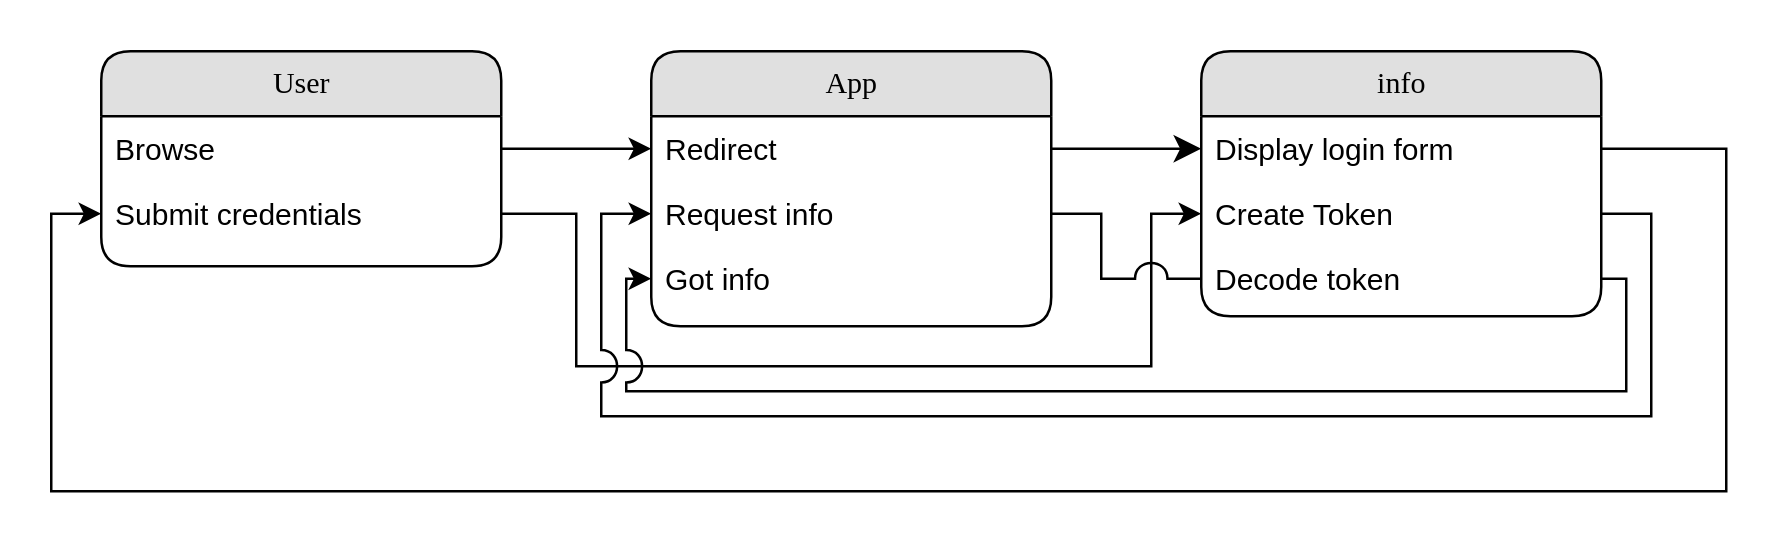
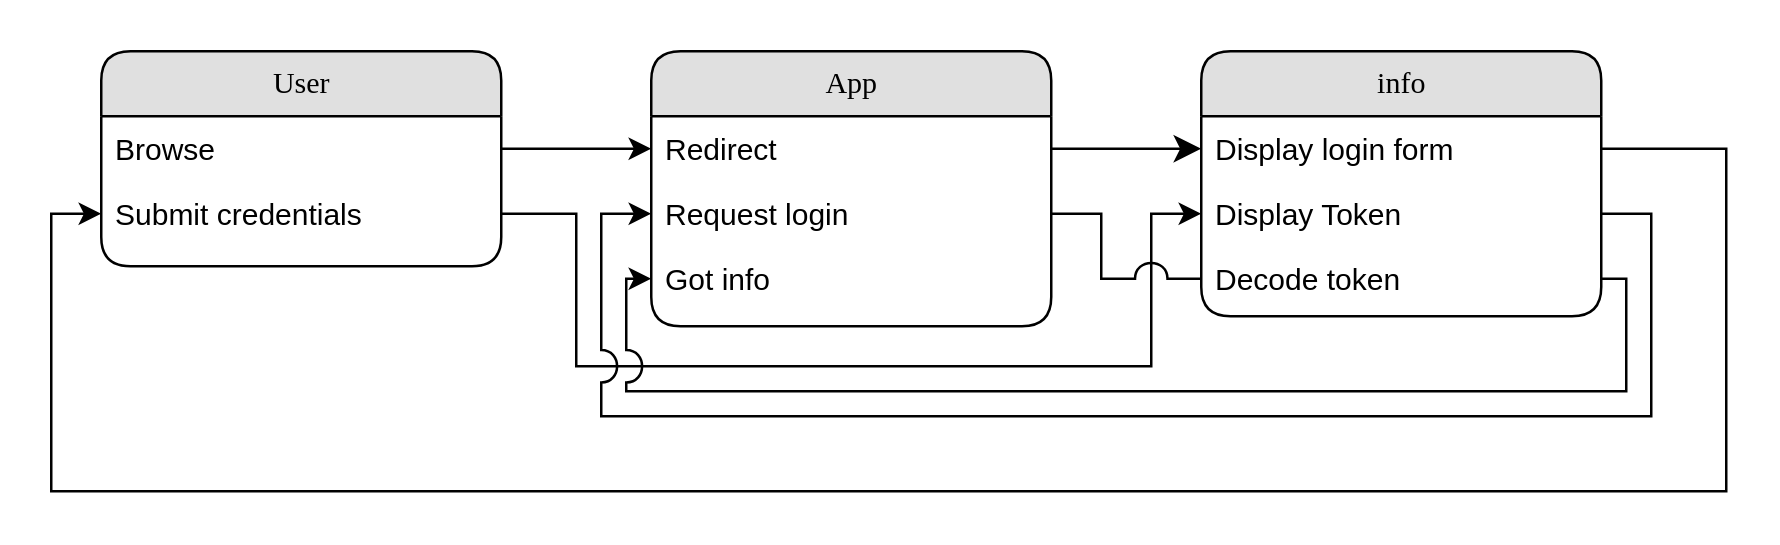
node "Request info": label "Request info" -> "Request login"
node "Create Token": label "Create Token" -> "Display Token"
